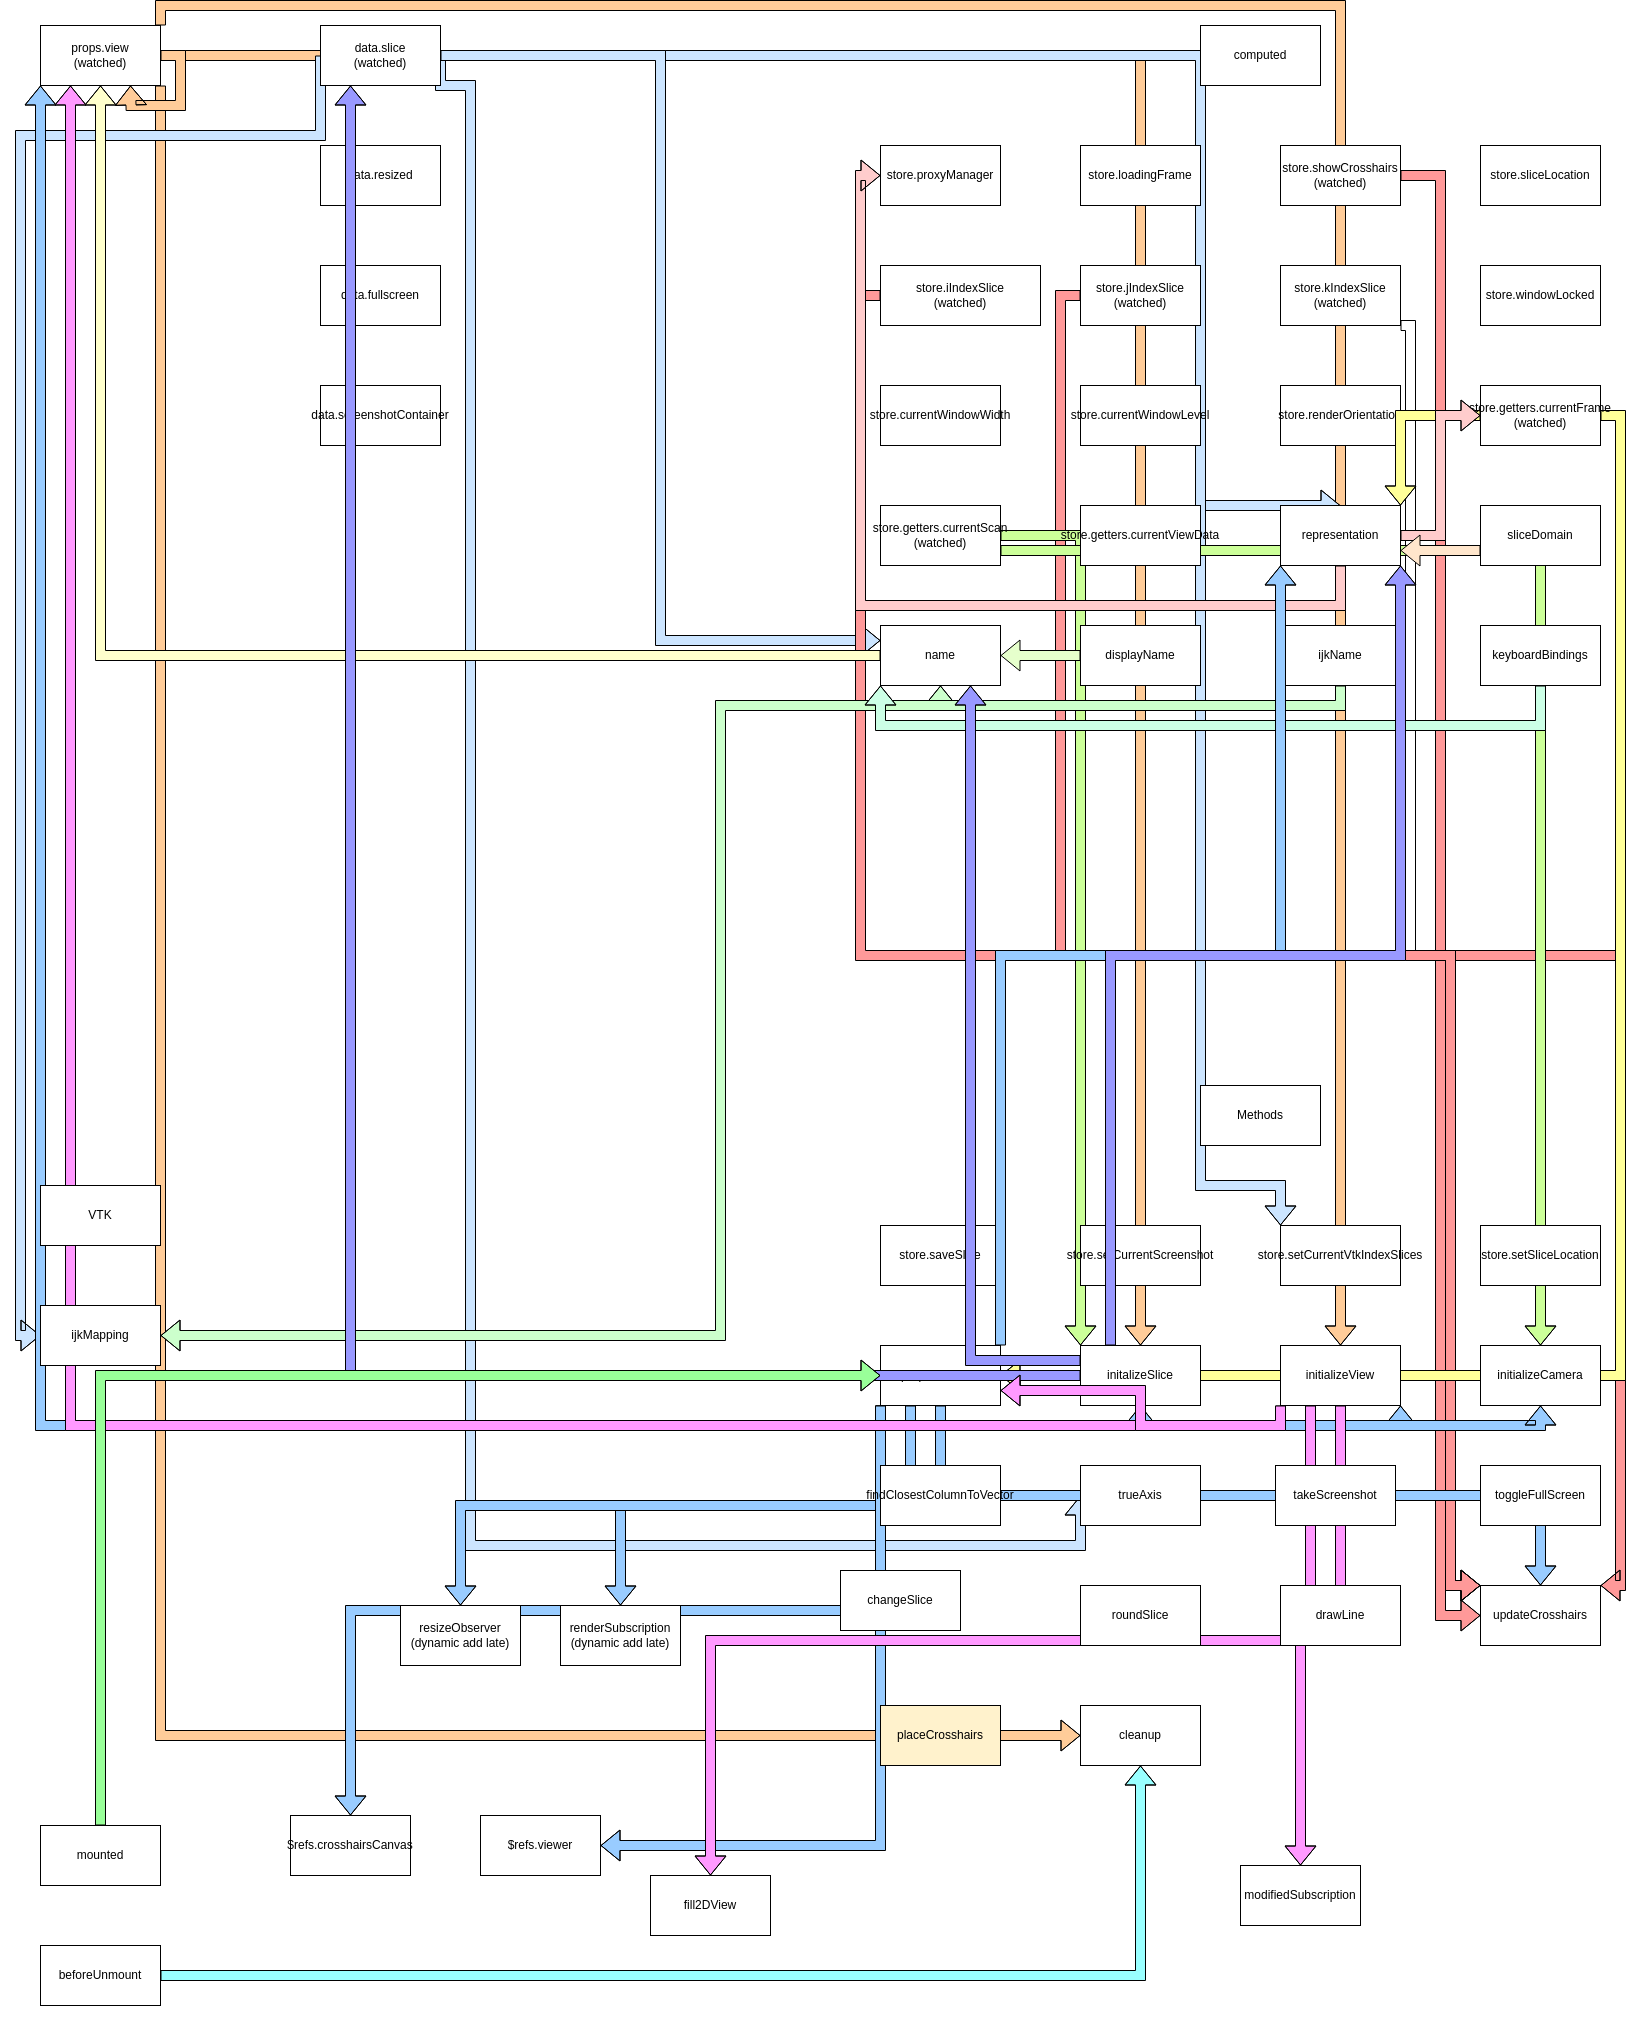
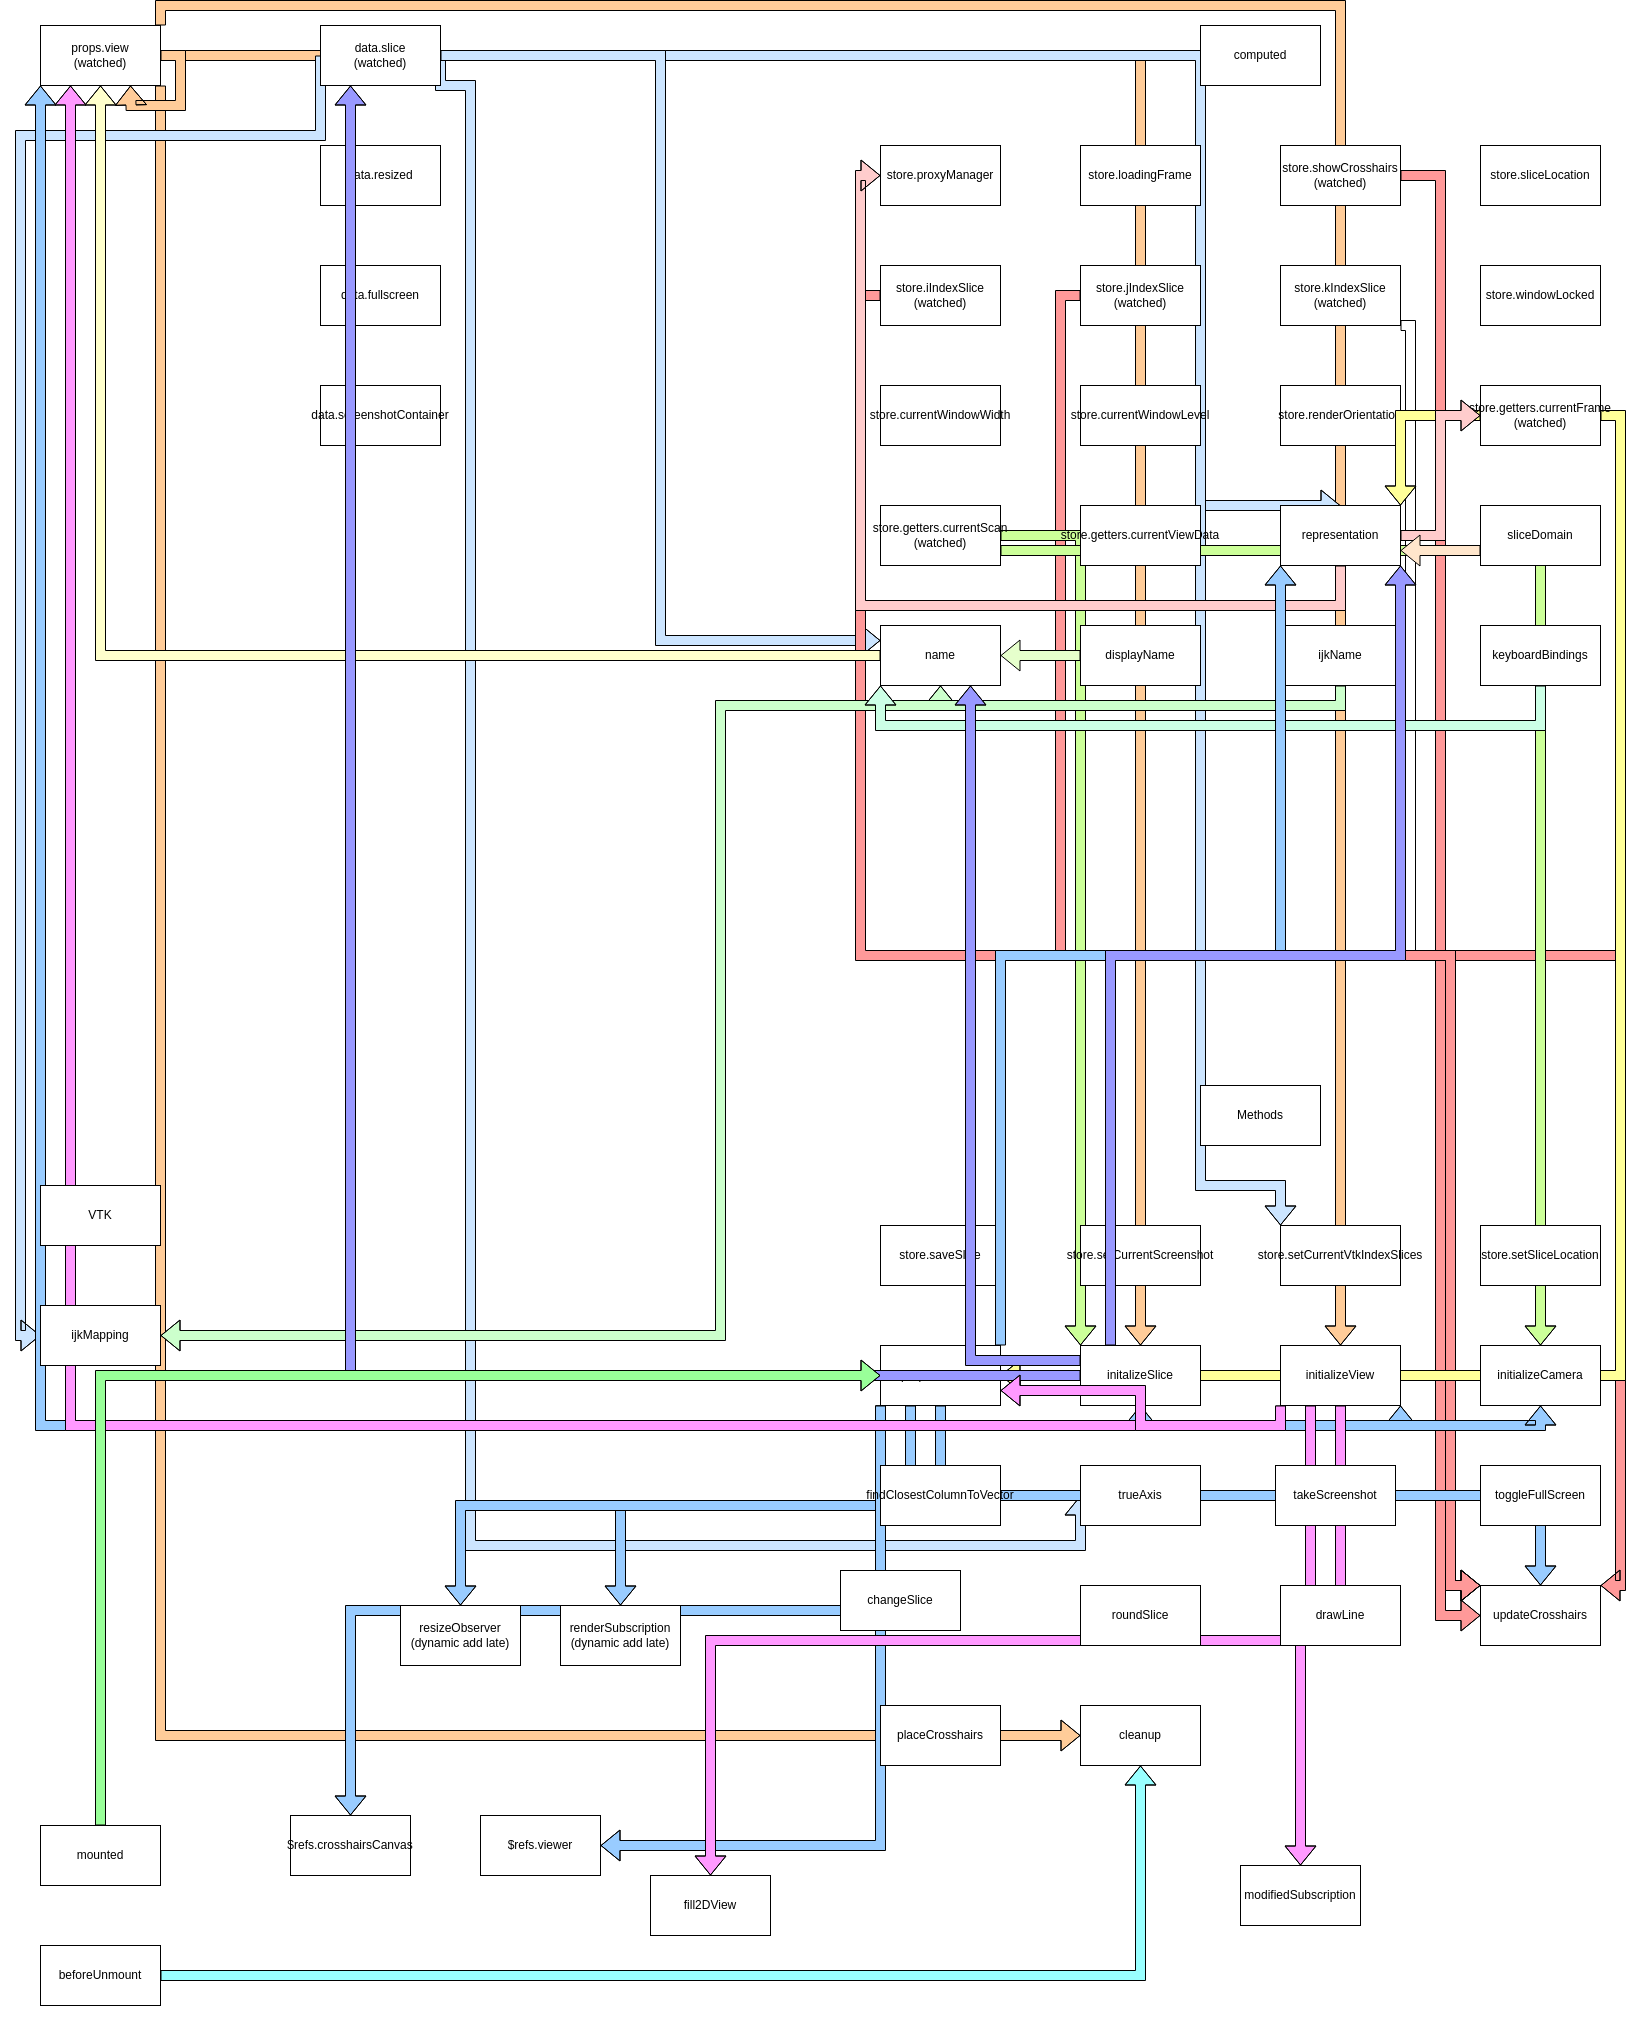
node "store.iIndexSlice (watched)": size 160x60 -> 120x60
node "placeCrosshairs": fillcolor #fff2cc -> #ffffff
